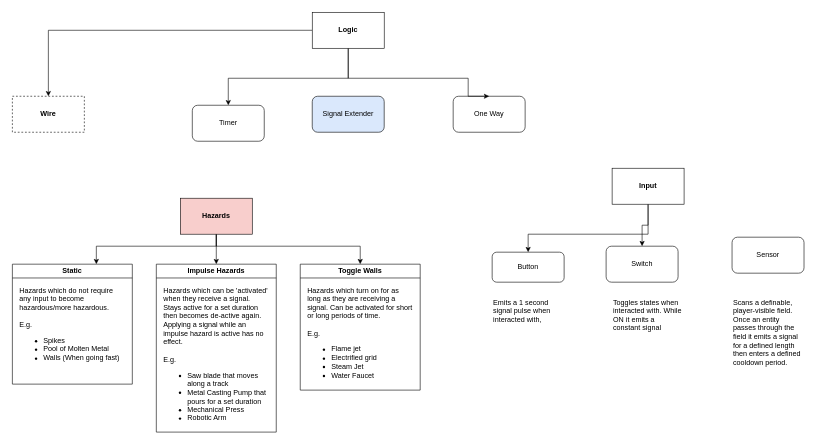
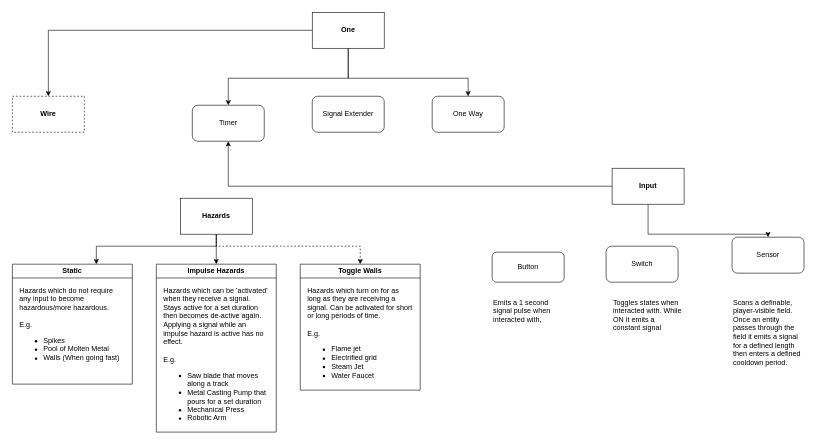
node "Logic": label "Logic" -> "One"
node "Signal Extender": fillcolor #dae8fc -> #ffffff
node "One Way": moved (489, 114) -> (468, 114)
node "Hazards": fillcolor #f8cecc -> #ffffff
edge "Input" -> "Switch": now "Input" -> "Timer"
edge "Input" -> "Button": removed
edge "Input" -> "Sensor": added
edge "Hazards" -> "Toggle Walls": style solid -> dashed
